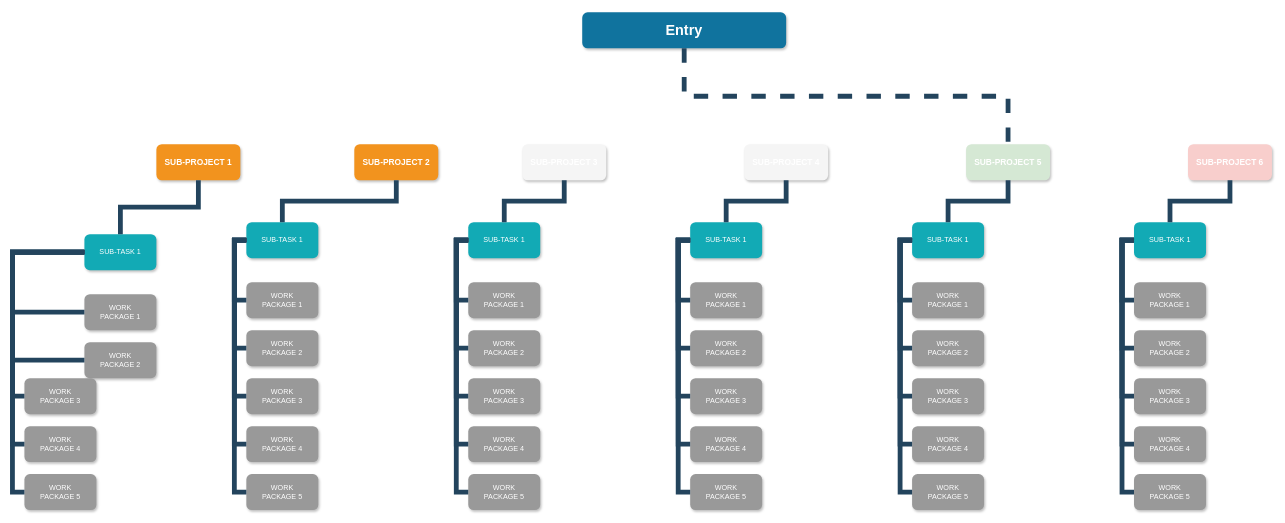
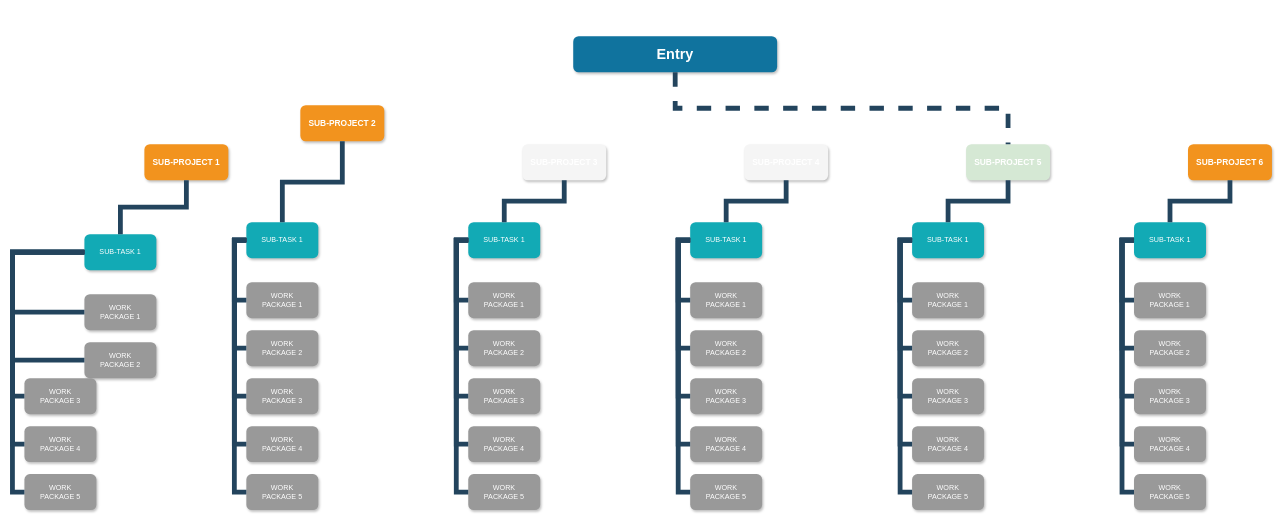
node "Entry": moved (684, 30) -> (675, 54)
node "SUB-PROJECT 1": moved (198, 162) -> (186, 162)
node "SUB-PROJECT 2": moved (396, 162) -> (342, 123)
node "SUB-PROJECT 6": fillcolor #f8cecc -> #f2931e
